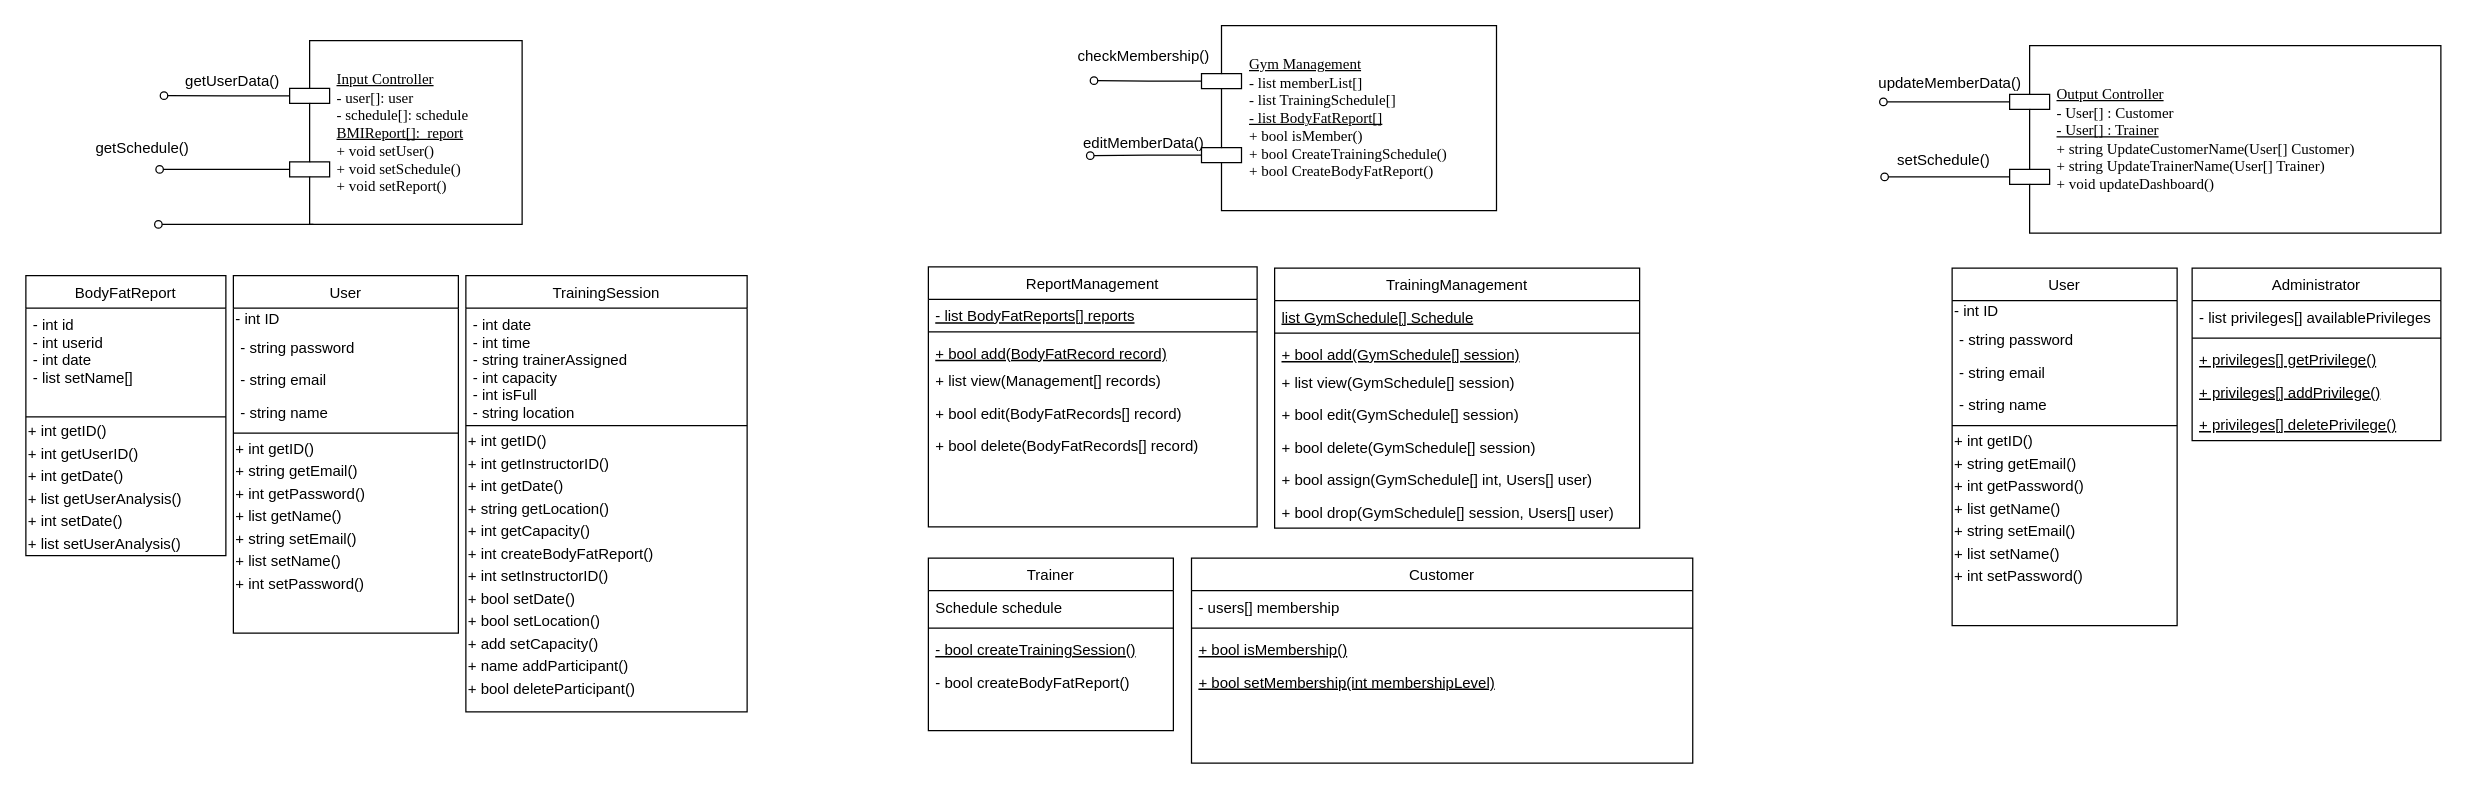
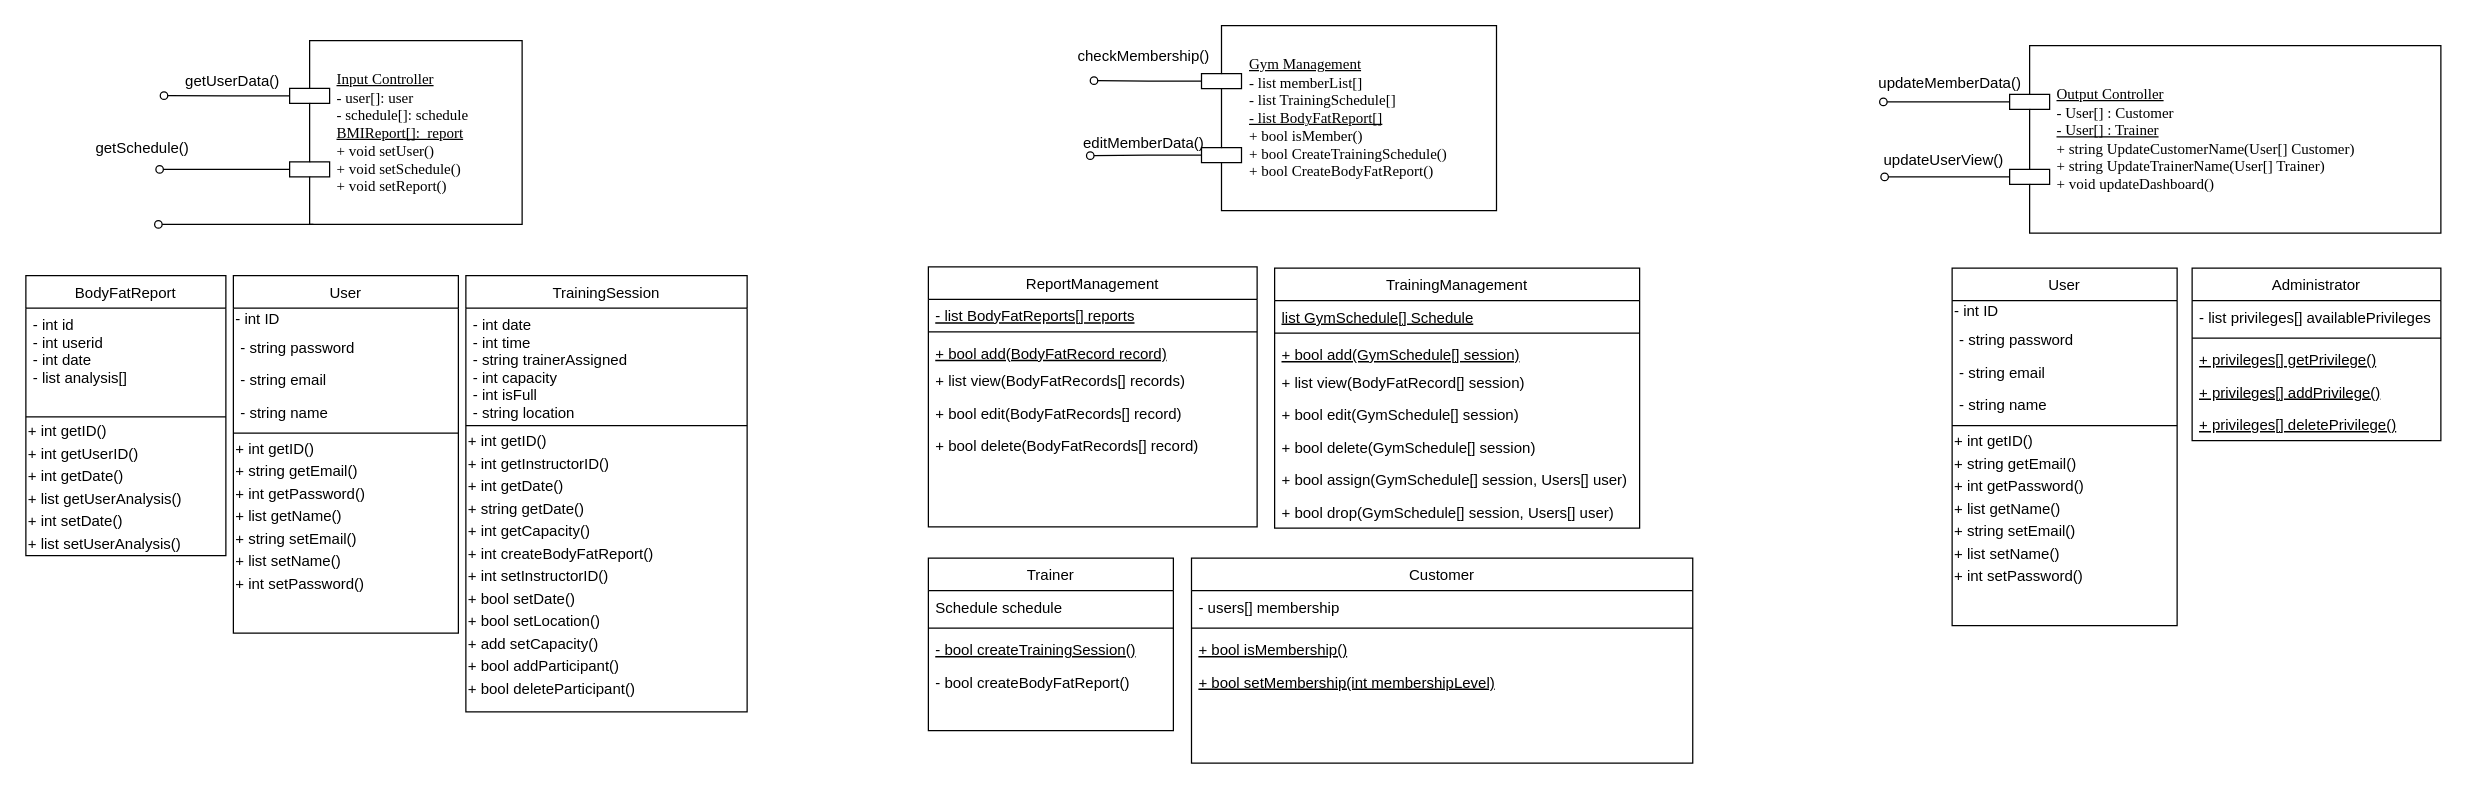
node "setSchedule()": label "setSchedule()" -> "updateUserView()"
node "- int id - int userid - int date - list setName[]": label "- int id - int userid - int date - list setName[]" -> "- int id - int userid - int date - list analysis[]"
node "+ list view(Management[] records)": label "+ list view(Management[] records)" -> "+ list view(BodyFatRecords[] records)"
node "+ list view(GymSchedule[] session)": label "+ list view(GymSchedule[] session)" -> "+ list view(BodyFatRecord[] session)"
node "+ bool assign(GymSchedule[] int, Users[] user)": label "+ bool assign(GymSchedule[] int, Users[] user)" -> "+ bool assign(GymSchedule[] session, Users[] user)"
node "+ string getLocation()": label "+ string getLocation()" -> "+ string getDate()"
node "+ name addParticipant()": label "+ name addParticipant()" -> "+ bool addParticipant()"
